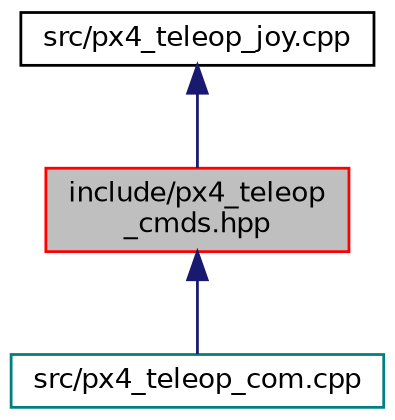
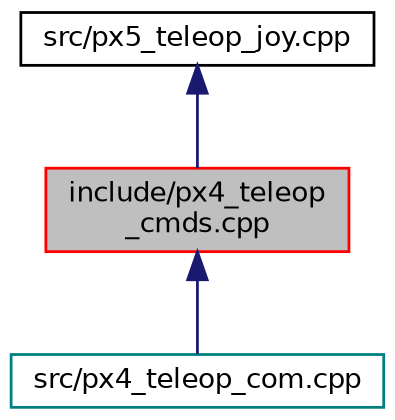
node "src/px4_teleop_joy.cpp": label "src/px4_teleop_joy.cpp" -> "src/px5_teleop_joy.cpp"
node "include/px4_teleop _cmds.hpp": label "include/px4_teleop _cmds.hpp" -> "include/px4_teleop _cmds.cpp"
